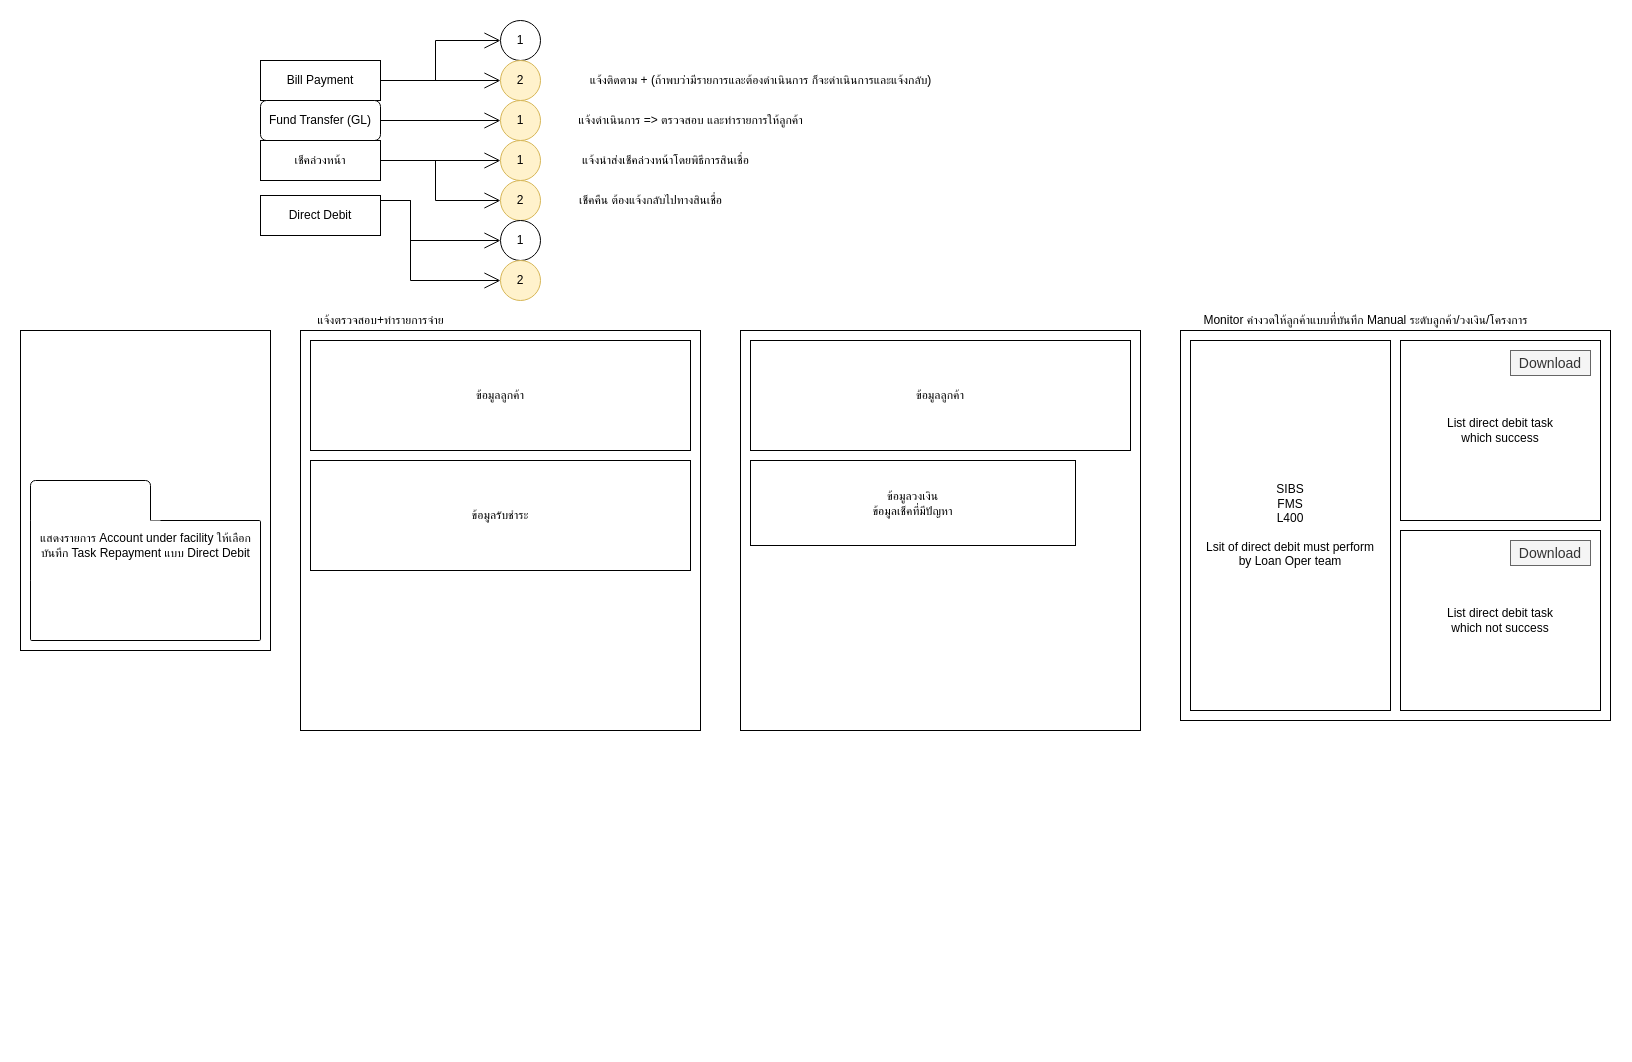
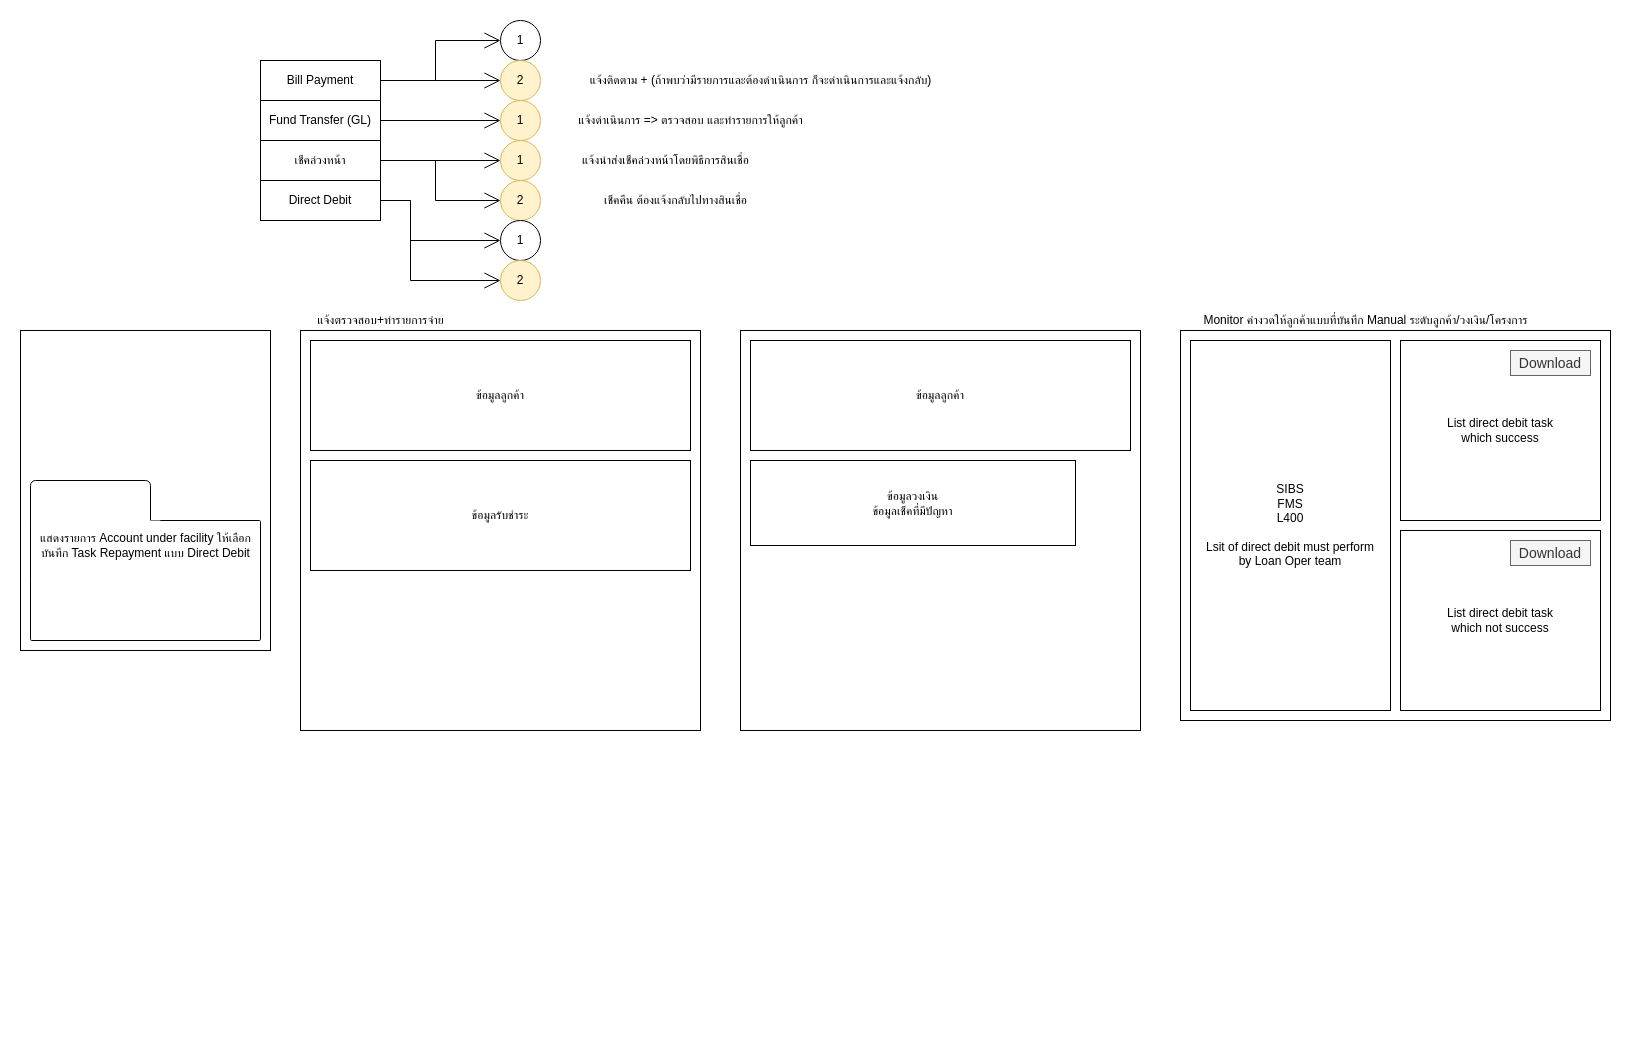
node "Fund Transfer (GL)": shape rounded rectangle -> rectangle
node "เช็คคืน ต้องแจ้งกลับไปทางสินเชื่อ": moved (651, 201) -> (676, 201)
node "Direct Debit": moved (321, 216) -> (321, 201)
